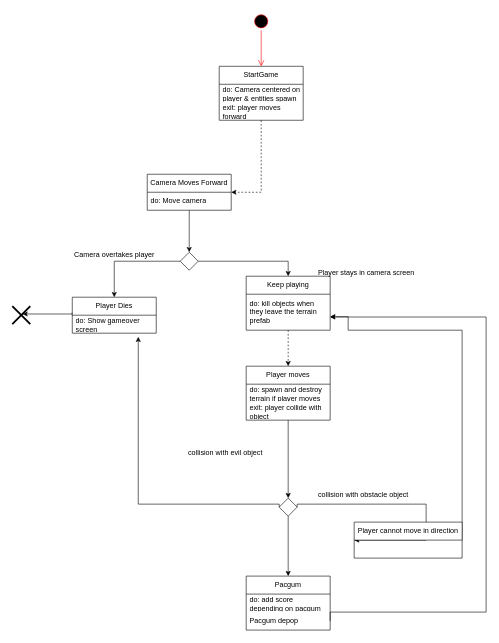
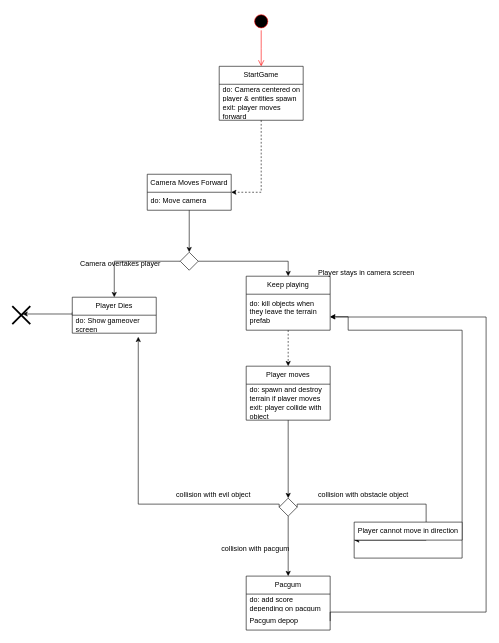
node "Camera overtakes player": moved (114, 255) -> (120, 264)
node "collision with evil object": moved (225, 453) -> (213, 495)
node "collision with pacgum": added
